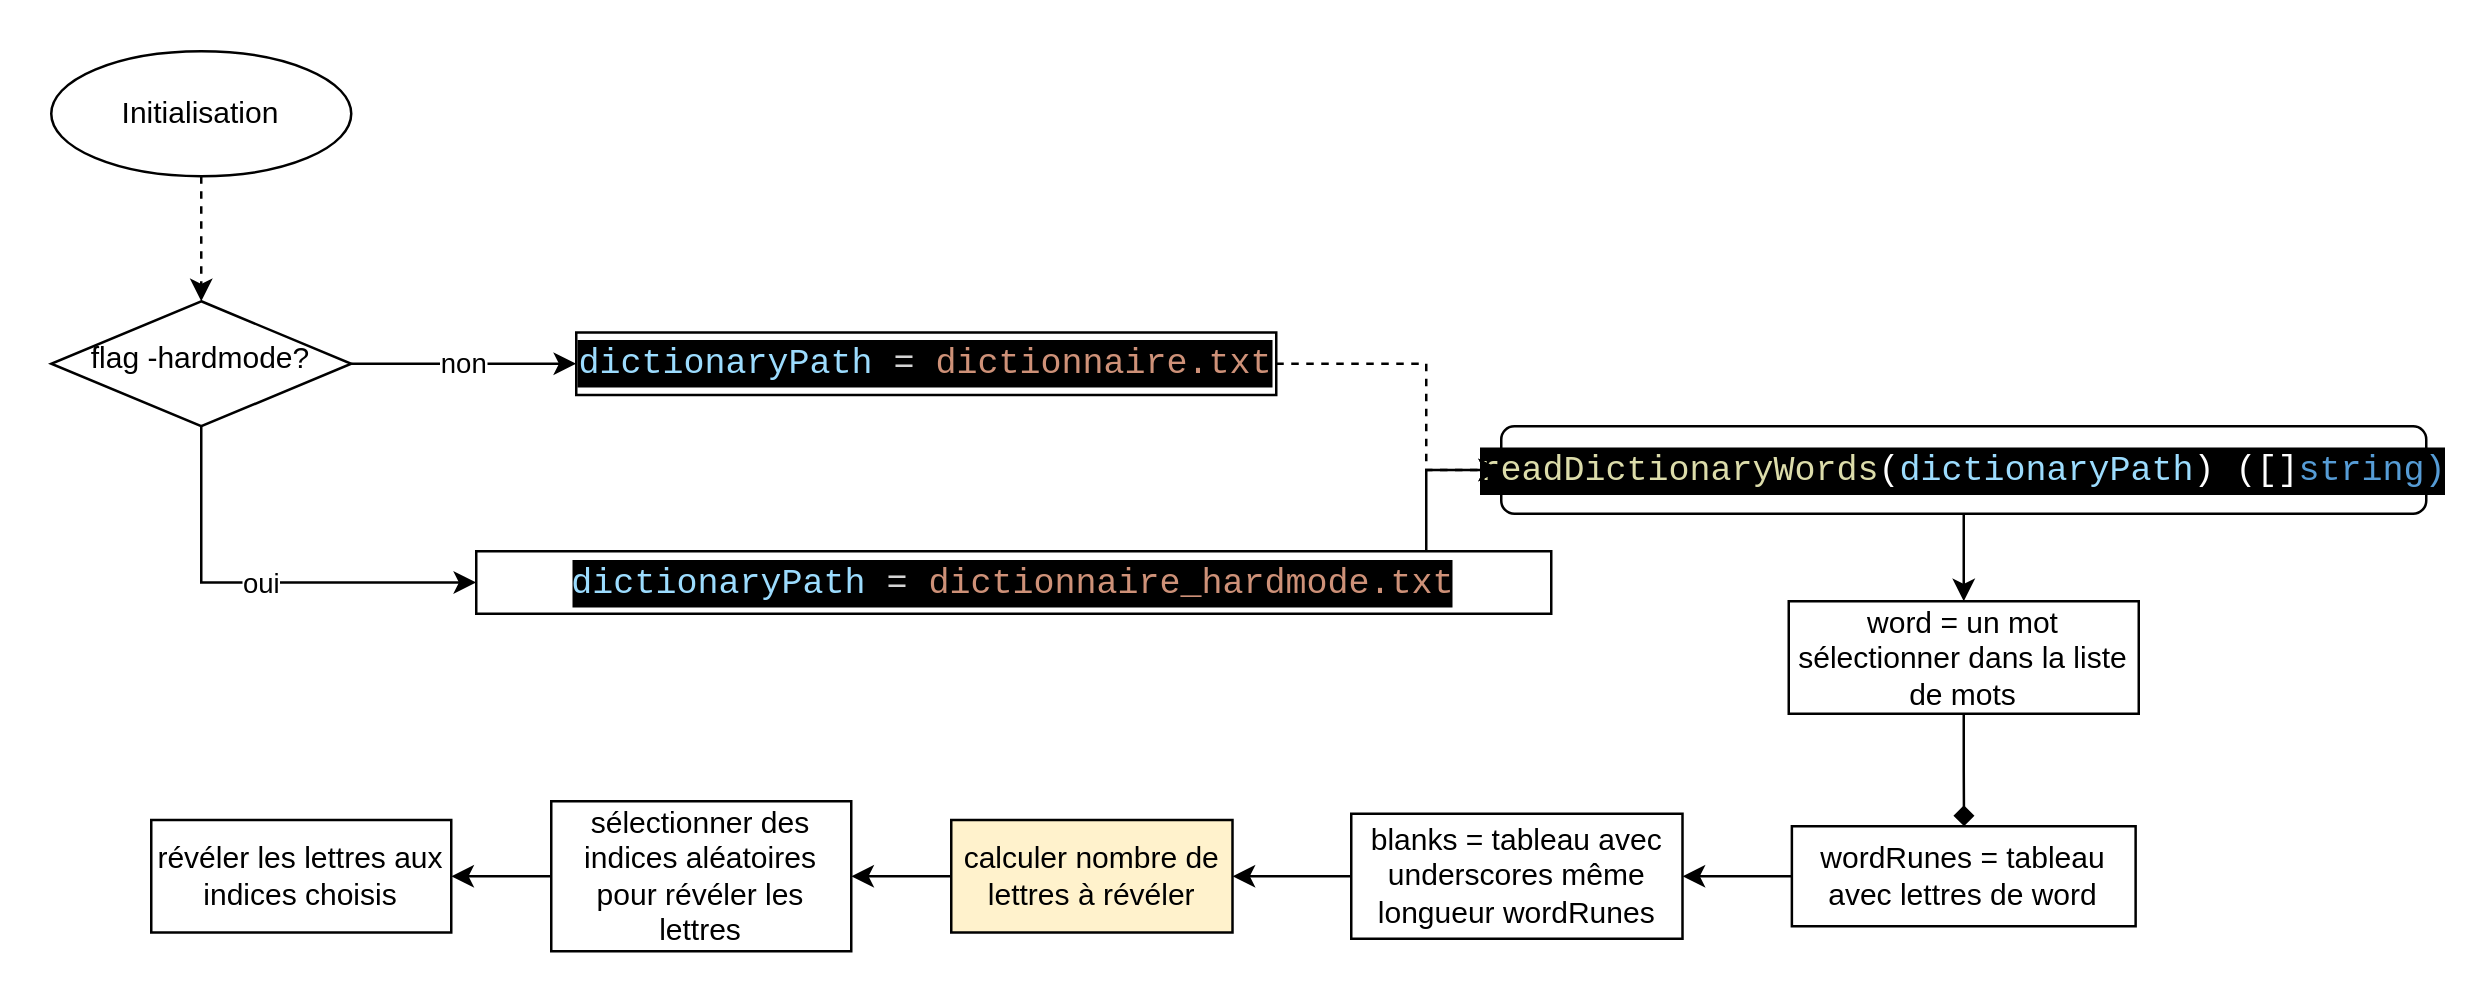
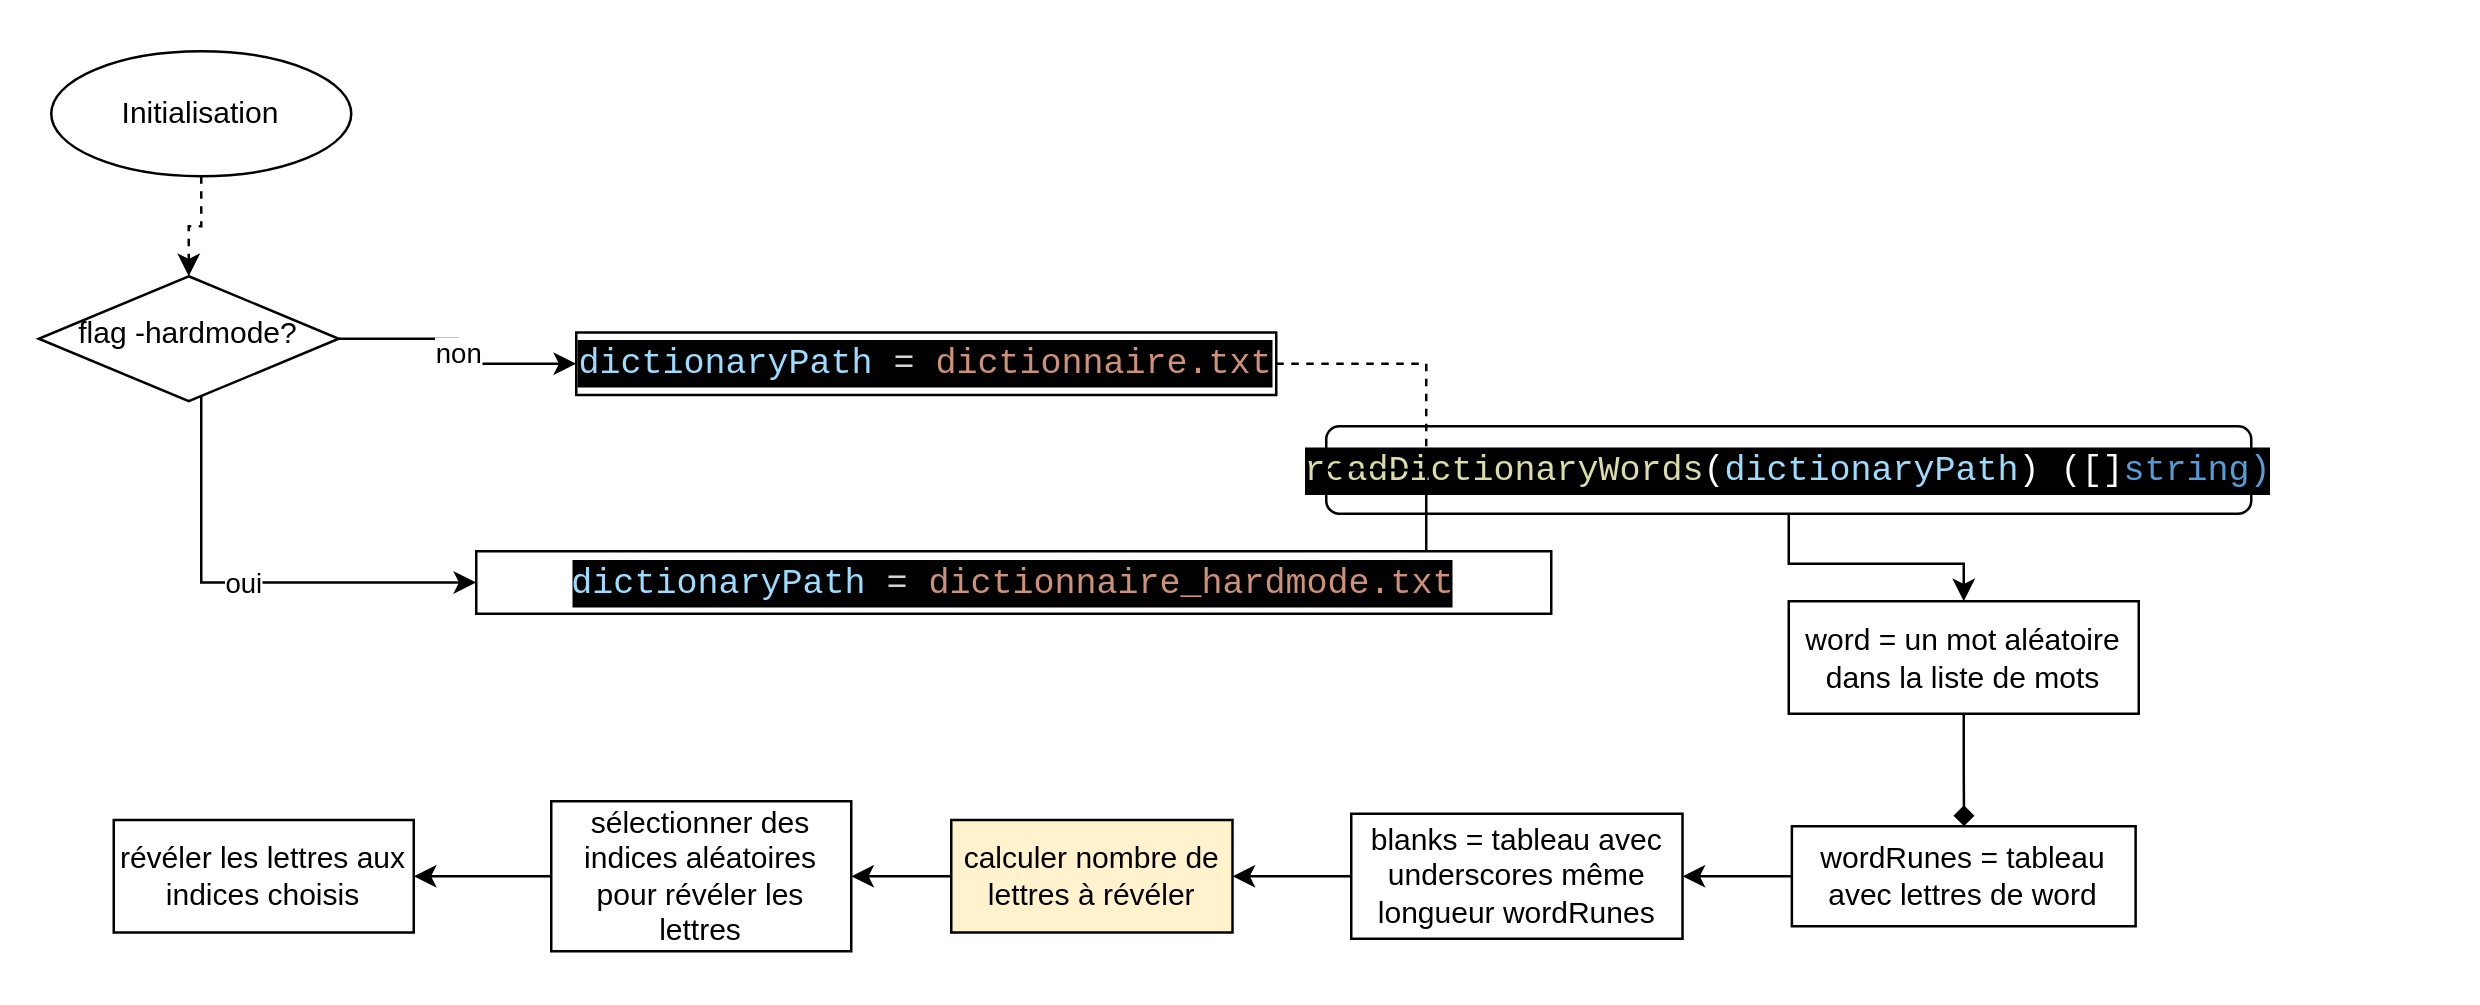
node "flag -hardmode?": moved (201, 364) -> (189, 339)
node "readDictionaryWords(dictionaryPath) ([]string)": moved (1964, 470) -> (1789, 470)
node "word = un mot sélectionner dans la liste de mots": label "word = un mot sélectionner dans la liste de mots" -> "word = un mot aléatoire dans la liste de mots"
node "révéler les lettres aux indices choisis": moved (301, 876) -> (264, 876)
